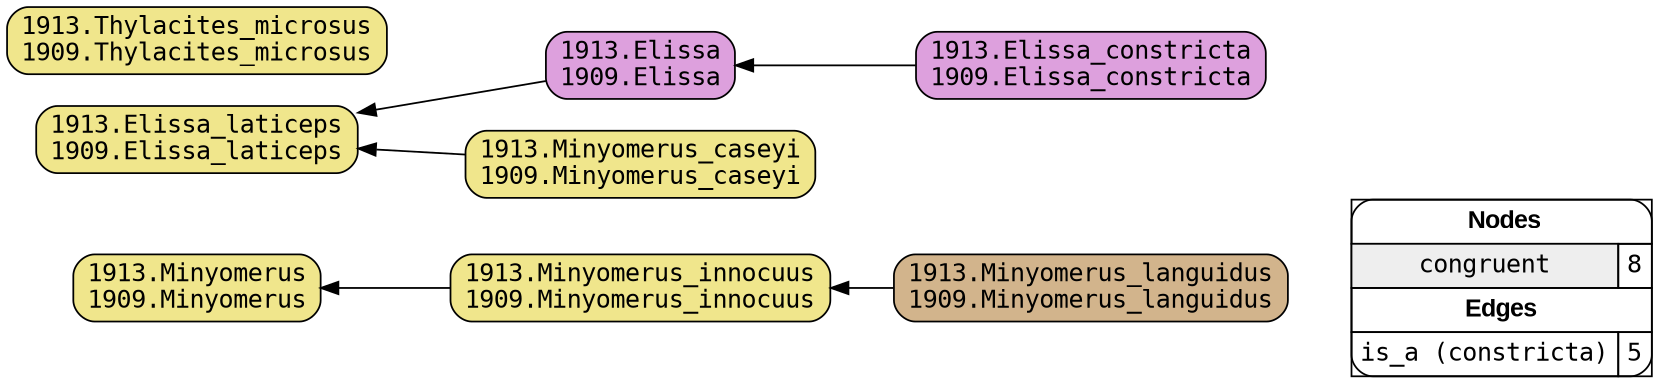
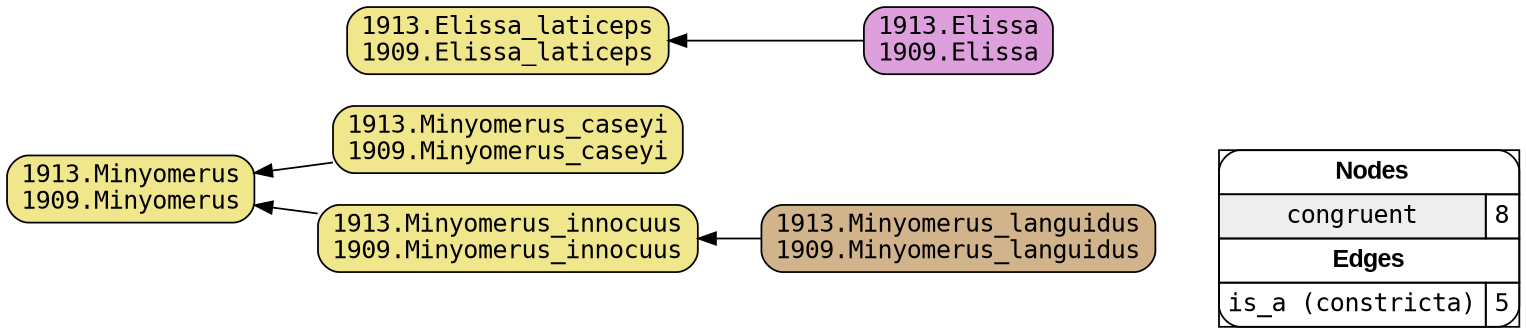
node "1913.Thylacites_microsus 1909.Thylacites_microsus": removed
node "1913.Elissa_constricta 1909.Elissa_constricta": removed
edge "1913.Minyomerus_caseyi 1909.Minyomerus_caseyi" -> "1913.Elissa_laticeps 1909.Elissa_laticeps": now "1913.Minyomerus_caseyi 1909.Minyomerus_caseyi" -> "1913.Minyomerus 1909.Minyomerus"
